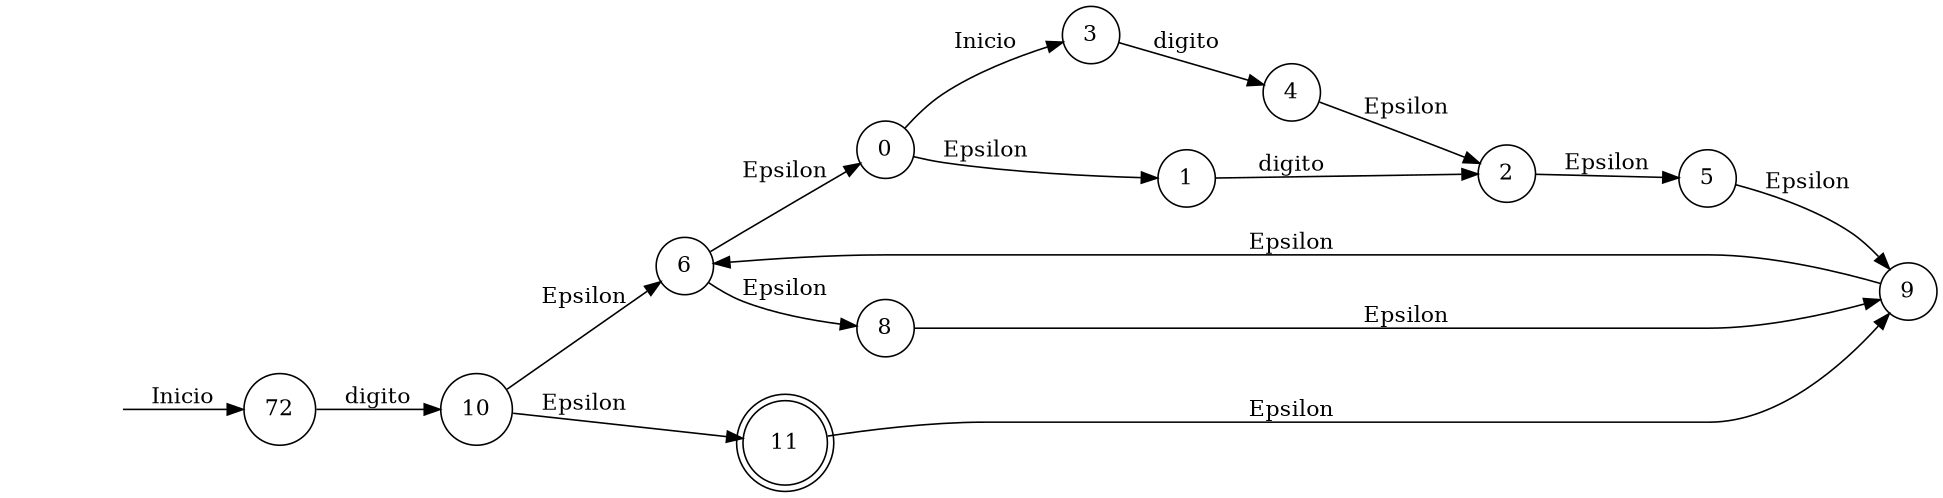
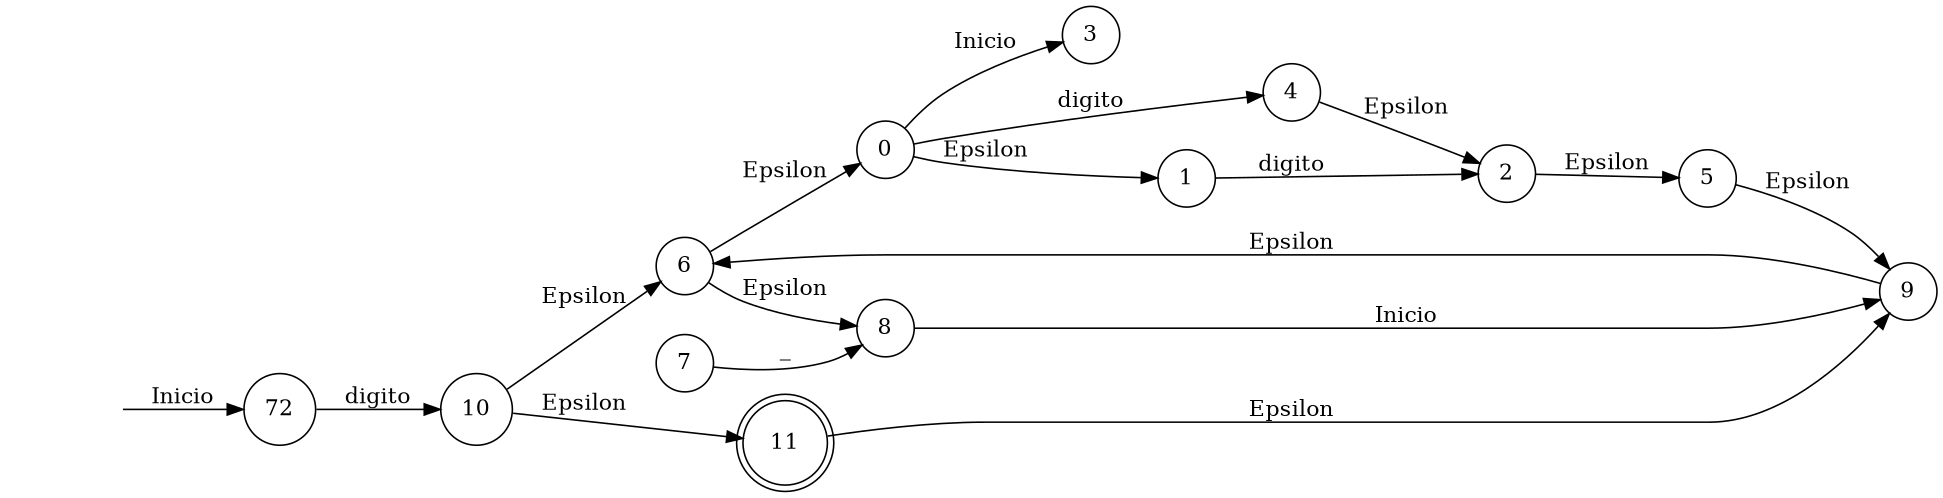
edge "3" -> "4": now "0" -> "4"
edge "8" -> "9": label "Epsilon" -> "Inicio"
node "7": added
